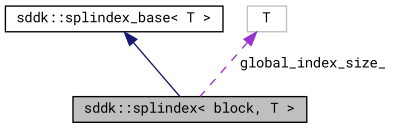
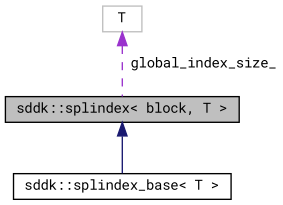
edge "sddk::splindex< block, T >" -> "sddk::splindex_base< T >": reversed
